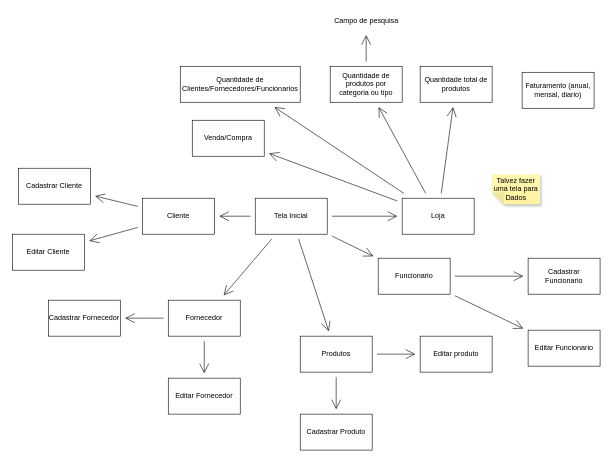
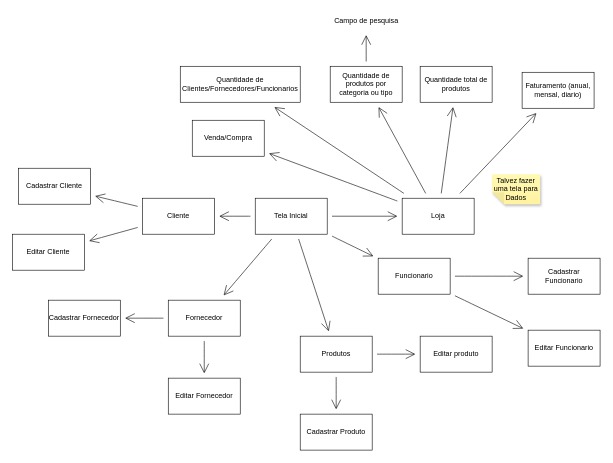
edge "Loja" -> "Faturamento (anual, mensal, diario)": added
